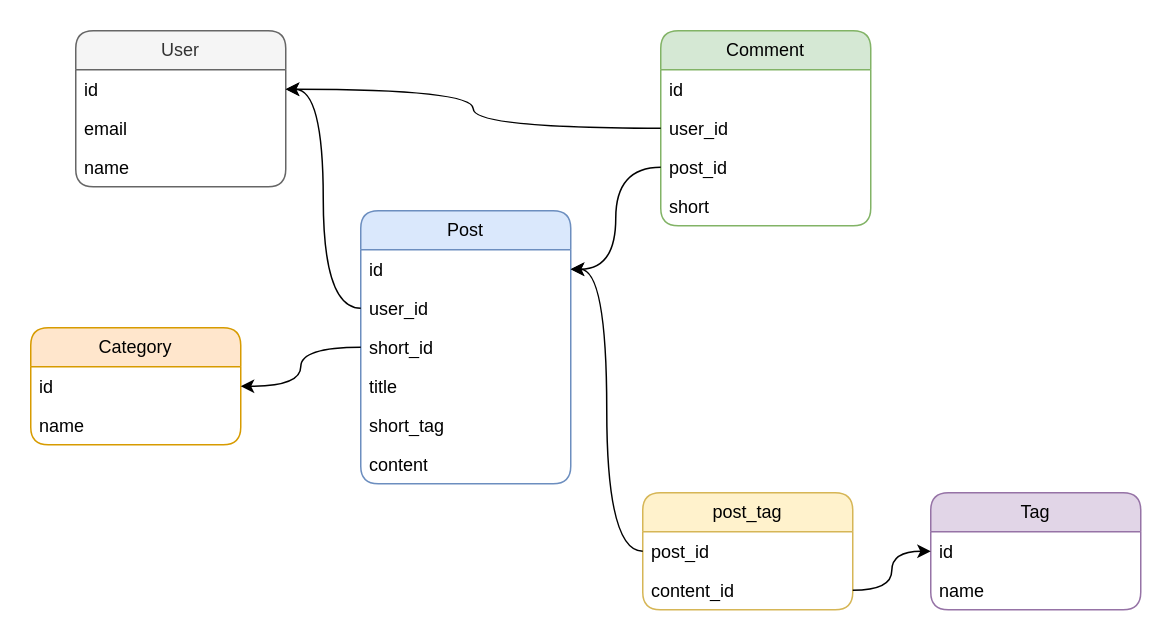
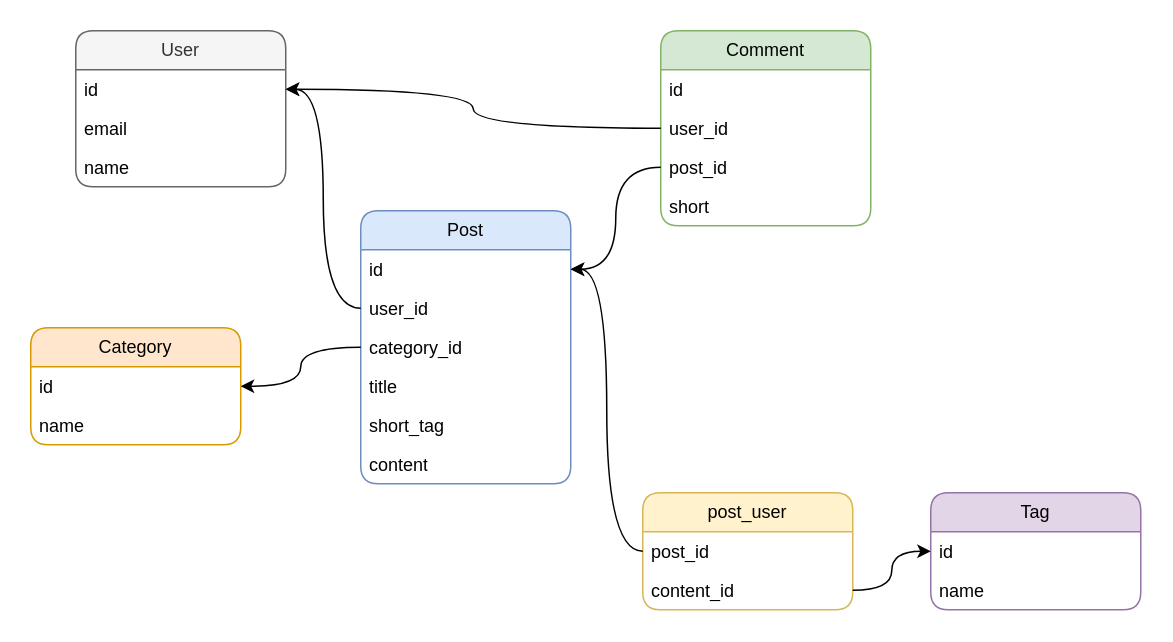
node "short_id": label "short_id" -> "category_id"
node "post_tag": label "post_tag" -> "post_user"
